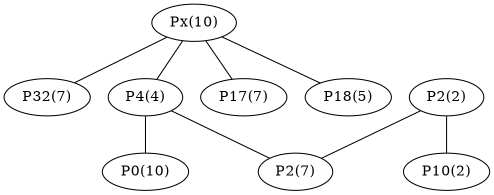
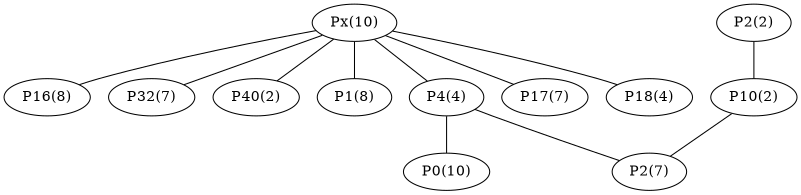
node "P16(8)": added
node "P40(2)": added
node "P18(5)": label "P18(5)" -> "P18(4)"
node "P1(8)": added
edge "P2(2)" -- "P2(7)": now "P10(2)" -- "P2(7)"
